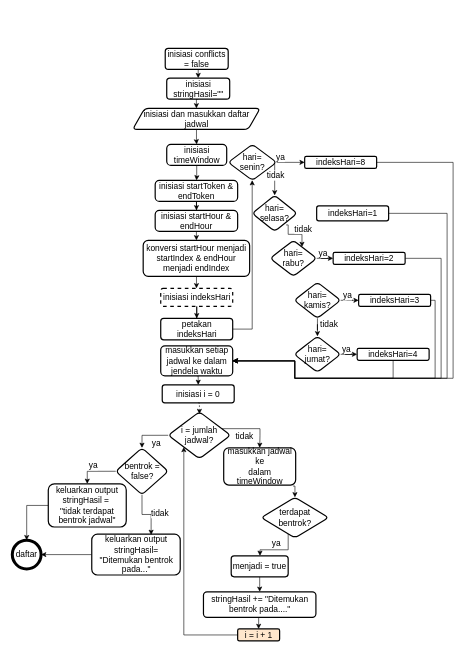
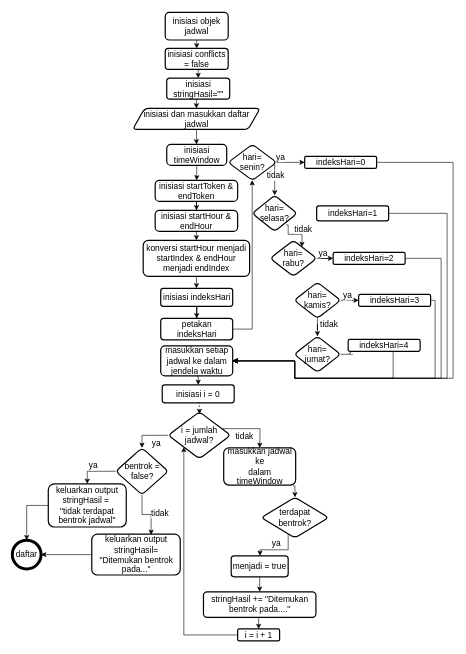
node "inisiasi objek jadwal": added
edge "inisiasi objek jadwal" -> "inisiasi conflicts = false": added
node "indeksHari=8": label "indeksHari=8" -> "indeksHari=0"
node "inisiasi indeksHari": style dashed -> solid
node "indeksHari=4": moved (393, 354) -> (384, 345)
node "i = i + 1": fillcolor #ffe6cc -> #ffffff
